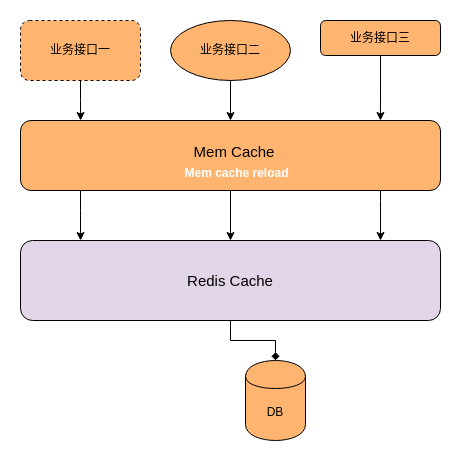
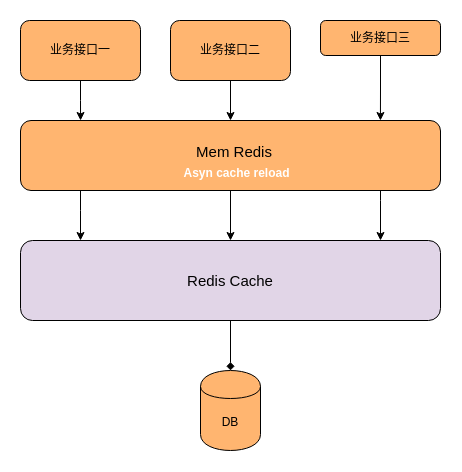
node "业务接口一": style dashed -> solid
node "业务接口二": shape ellipse -> rounded rectangle
node "Mem Cache": label "Mem Cache" -> "Mem Redis"
node "Mem cache reload": label "Mem cache reload" -> "Asyn cache reload"
node "DB": moved (276, 401) -> (231, 411)
